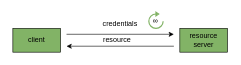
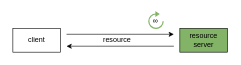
node "credentials": removed
node "client": fillcolor #82b366 -> #ffffff
